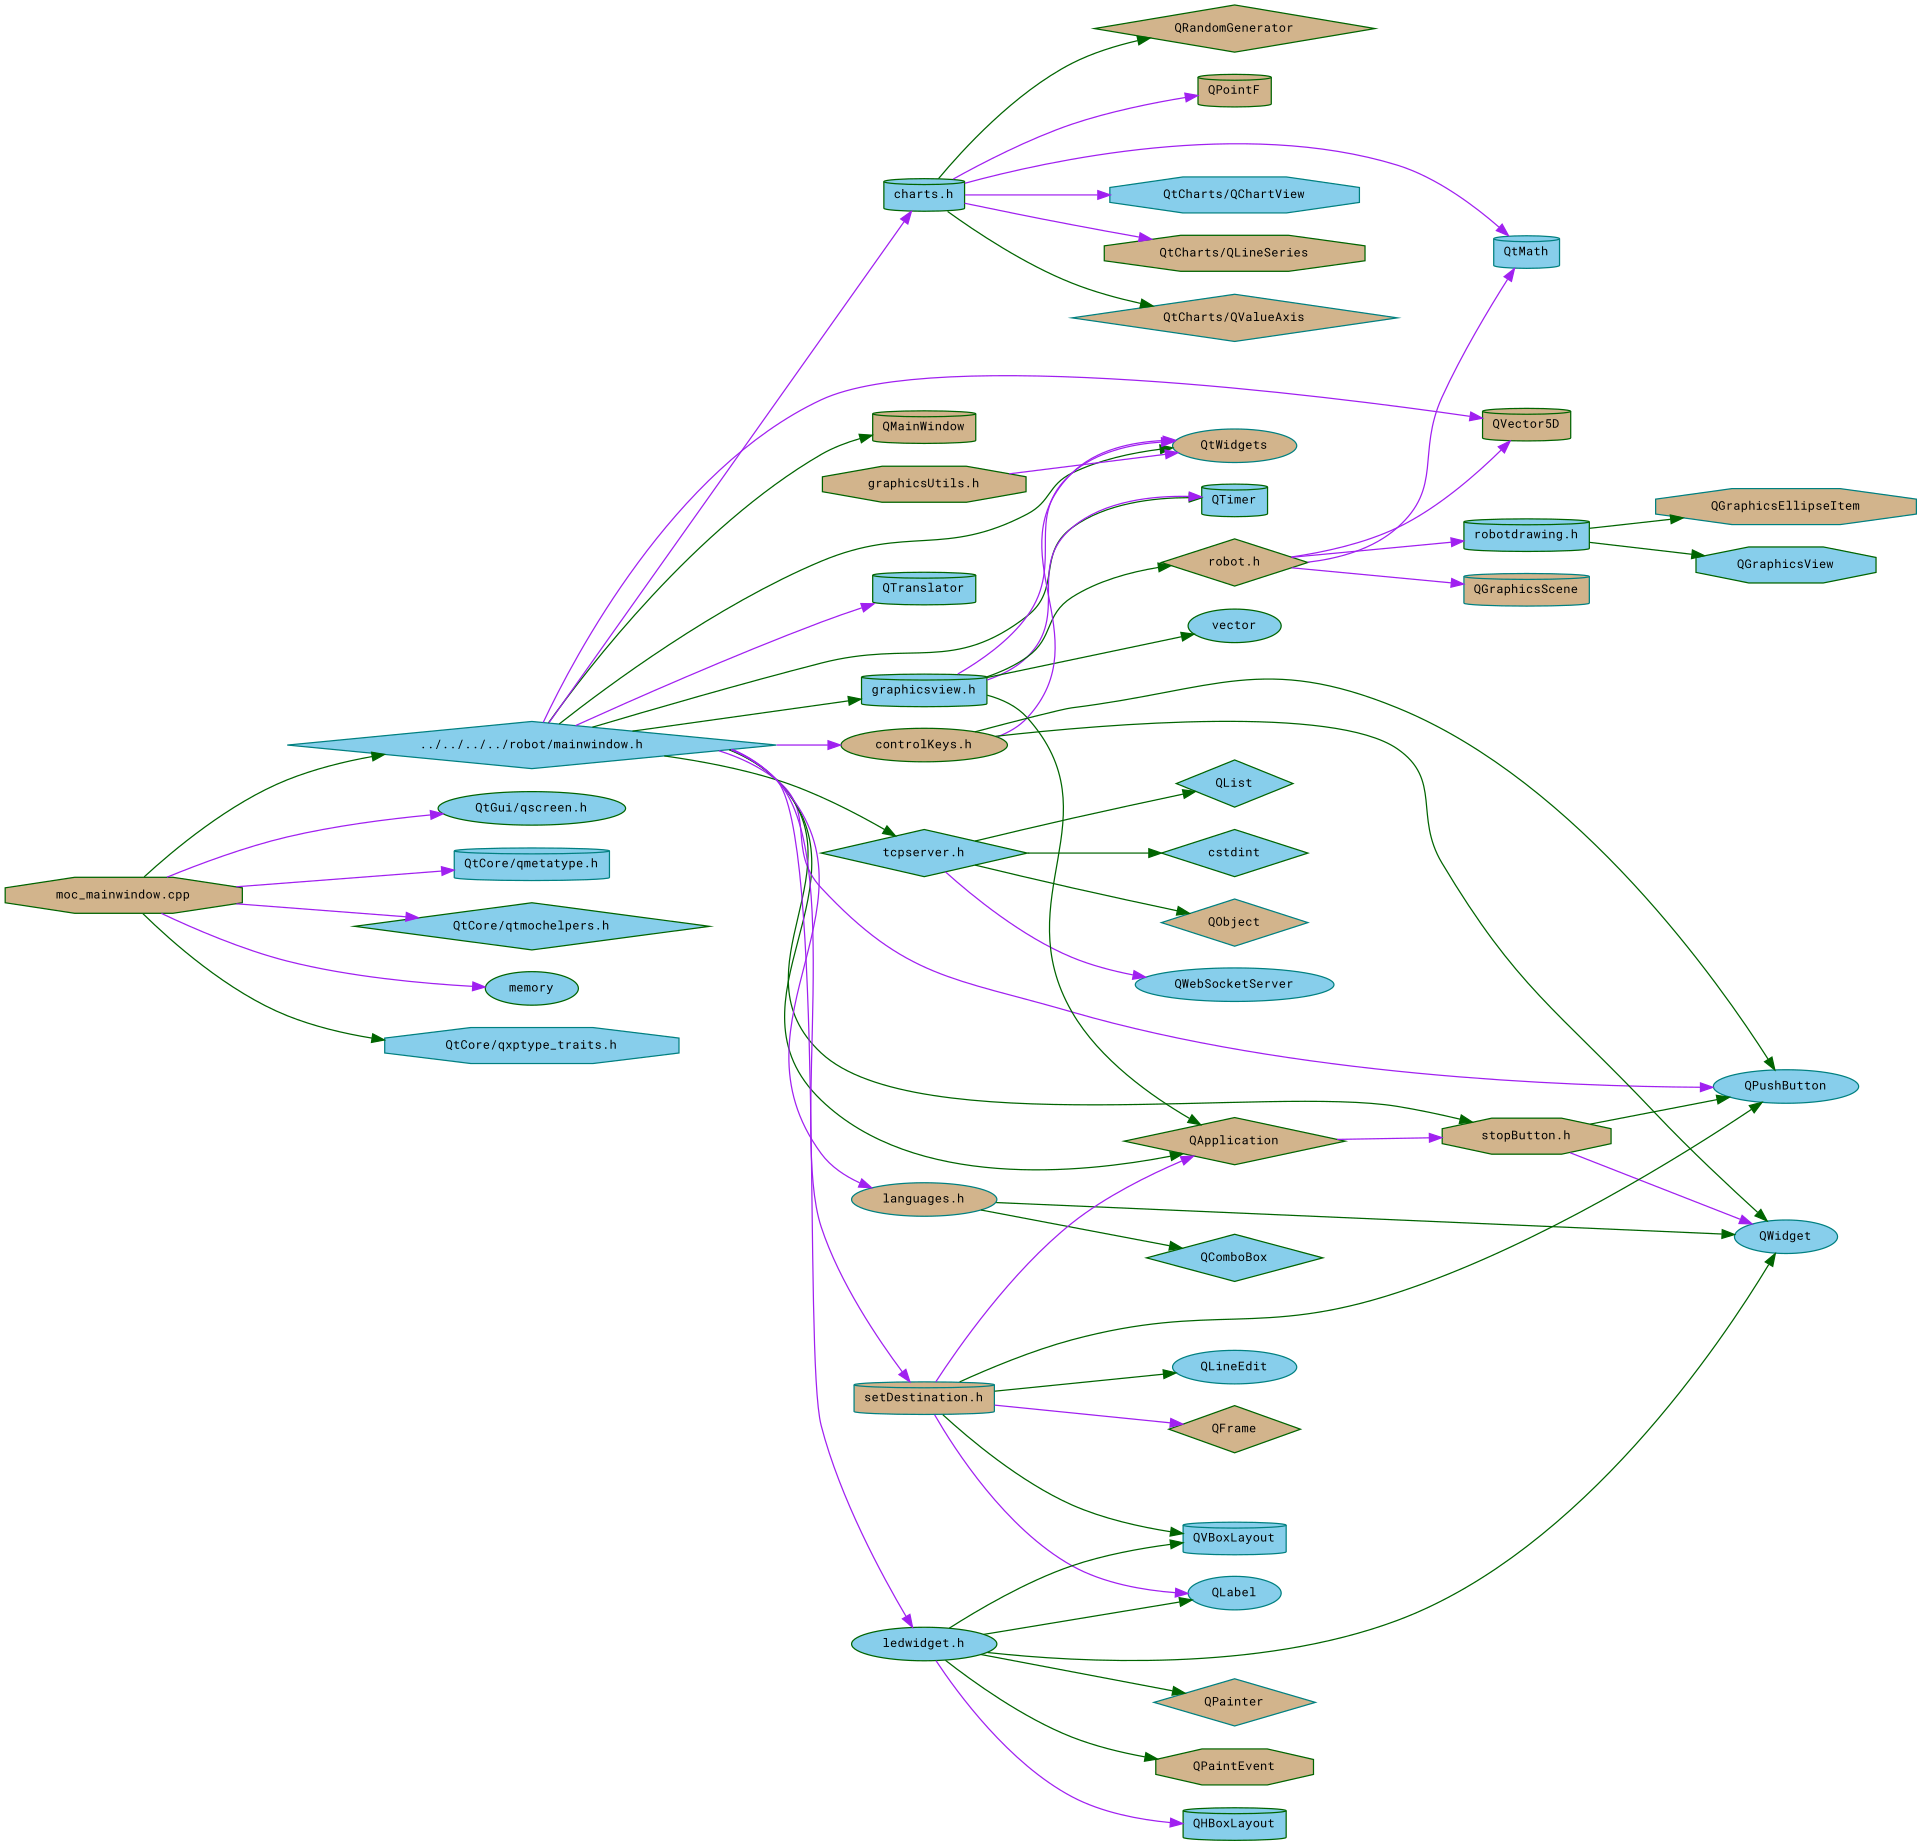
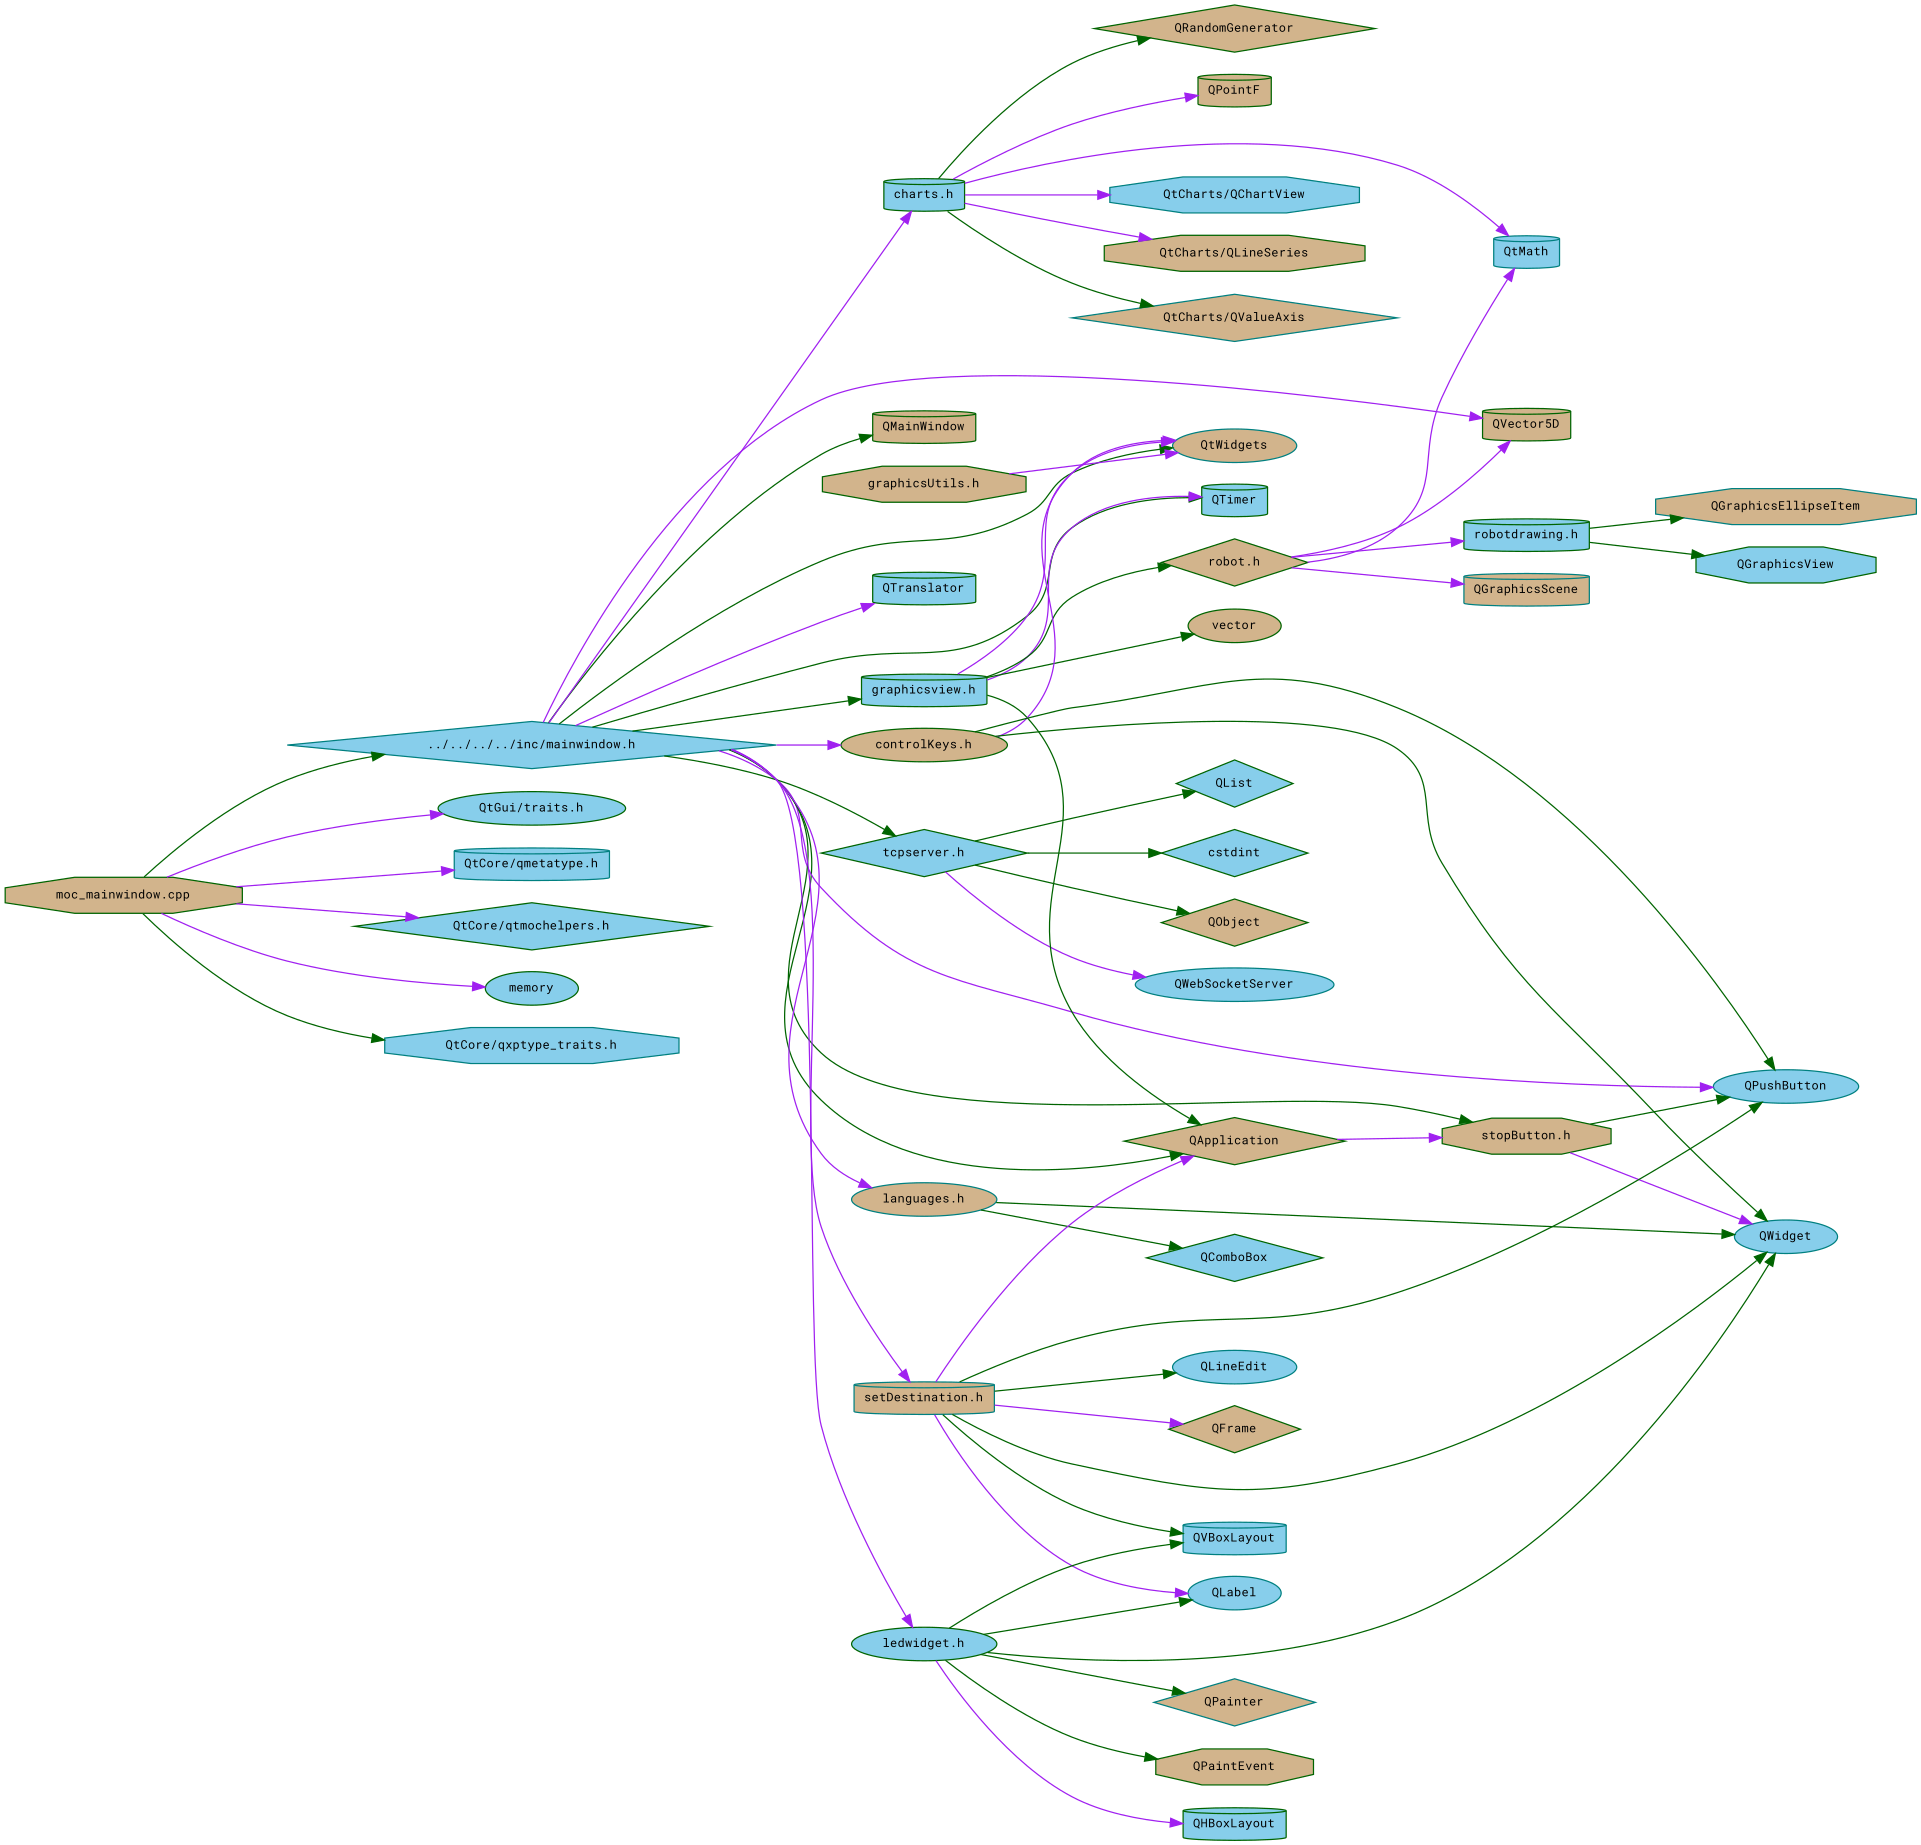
node "vector": fillcolor skyblue -> tan
node "../../../../robot/mainwindow.h": label "../../../../robot/mainwindow.h" -> "../../../../inc/mainwindow.h"
node "QtGui/qscreen.h": label "QtGui/qscreen.h" -> "QtGui/traits.h"
node "QObject": color teal -> darkgreen
edge "setDestination.h" -> "QWidget": added
